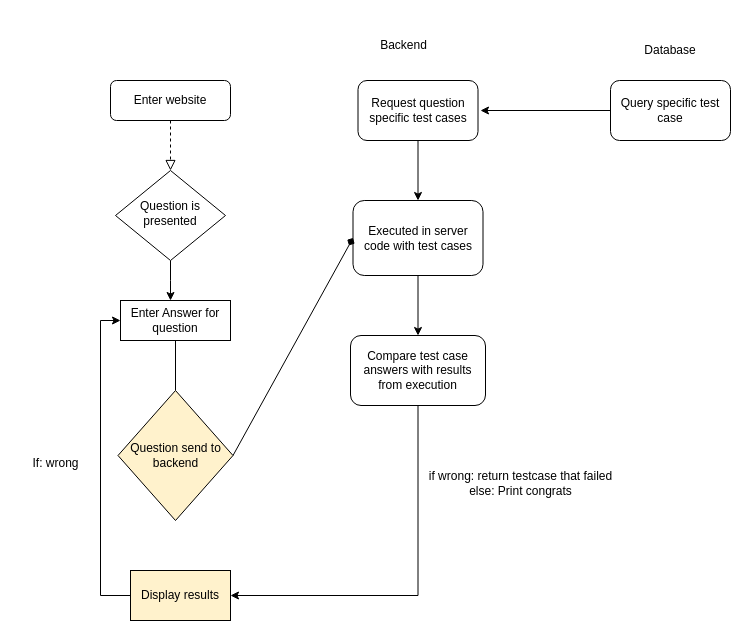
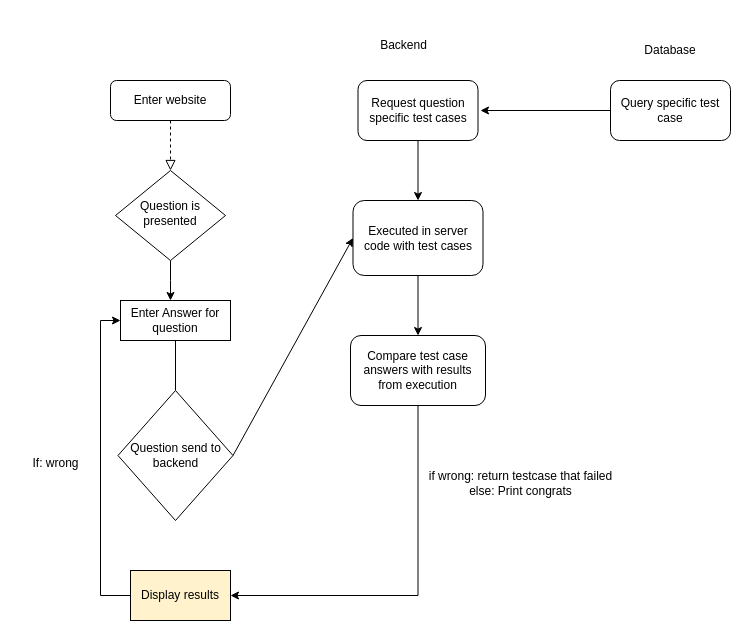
edge "Question send to backend" -> "Executed in server code with test cases": arrowhead diamond -> classic
node "Question send to backend": fillcolor #fff2cc -> #ffffff
